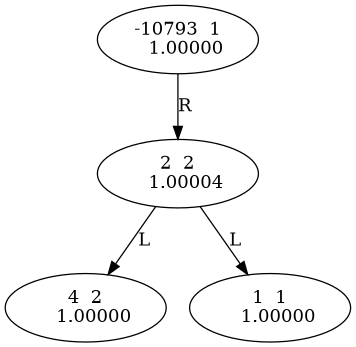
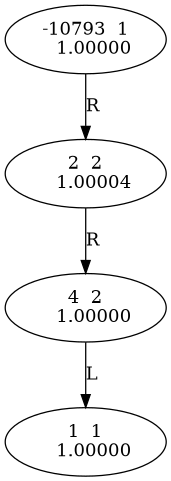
edge "2  2 1.00004" -> "1  1 1.00000": now "4  2 1.00000" -> "1  1 1.00000"
edge "2  2 1.00004" -> "4  2 1.00000": label "L" -> "R"
